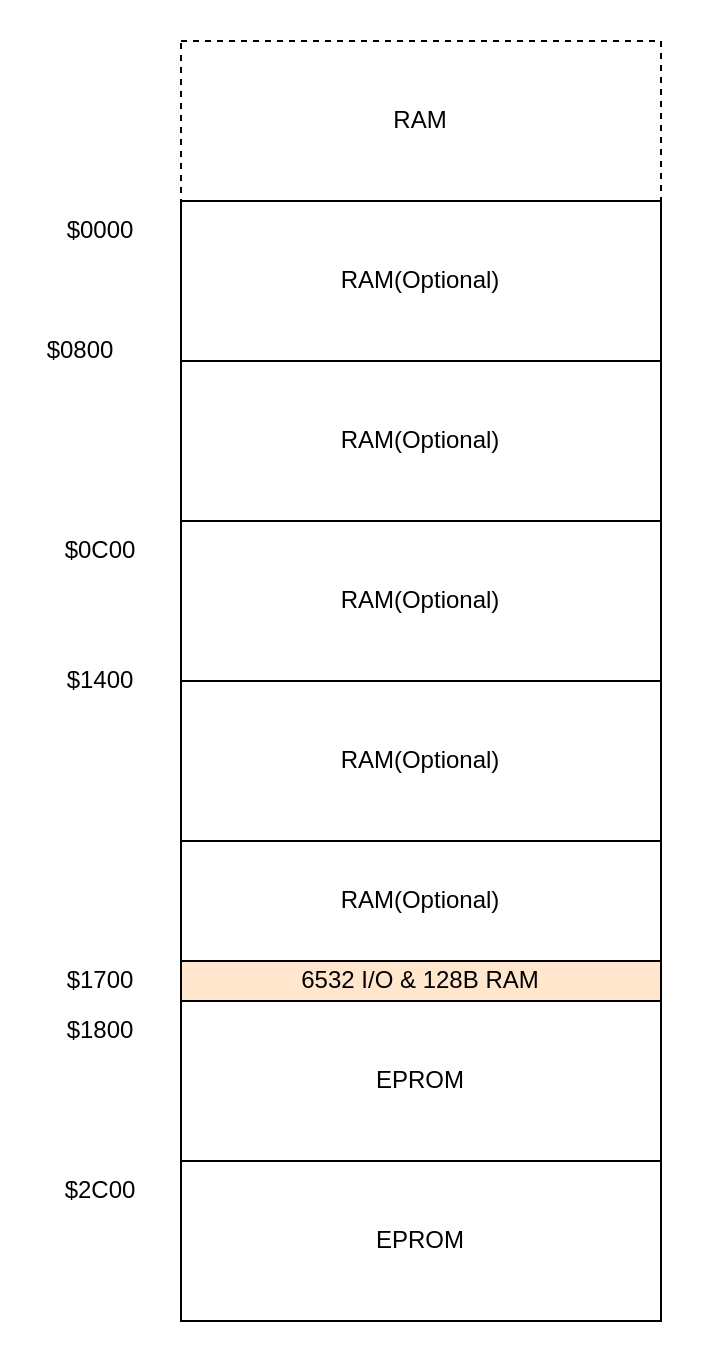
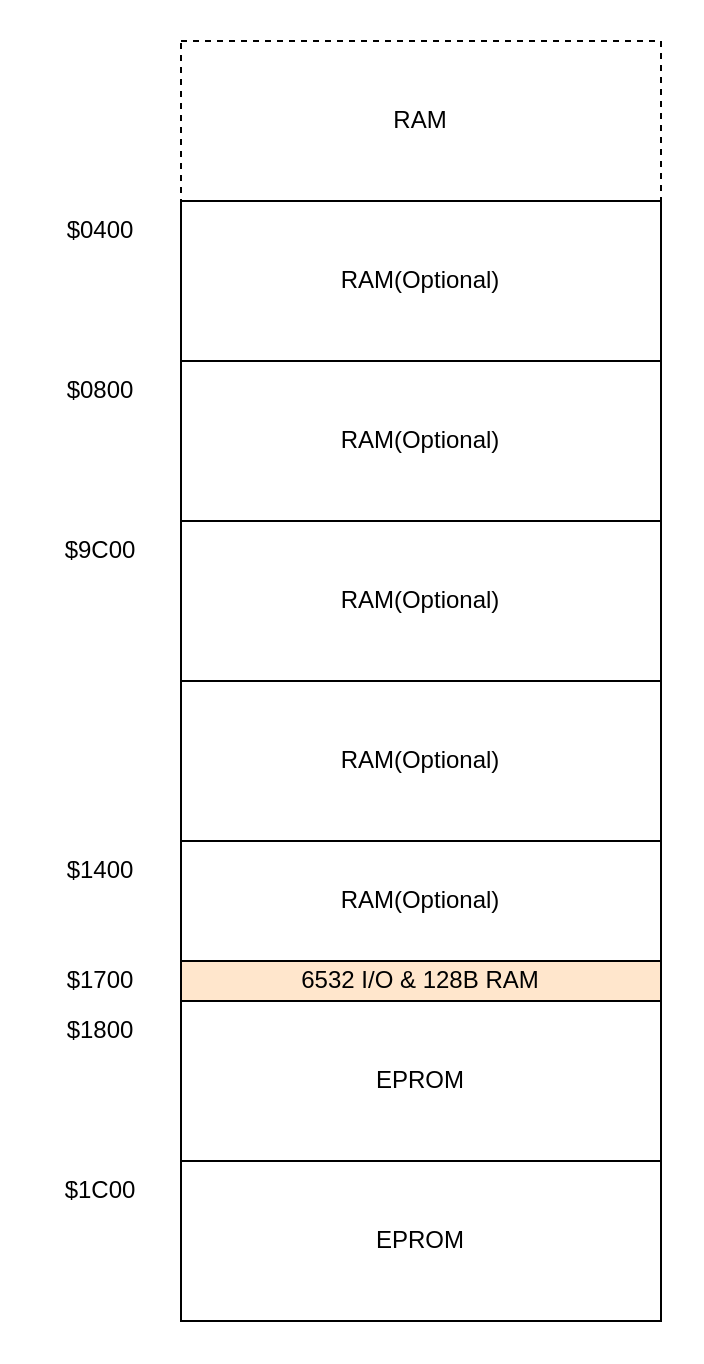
node "$0000": label "$0000" -> "$0400"
node "$0800": moved (81, 351) -> (101, 391)
node "$0C00": label "$0C00" -> "$9C00"
node "$1400": moved (101, 681) -> (101, 871)
node "$2C00": label "$2C00" -> "$1C00"
